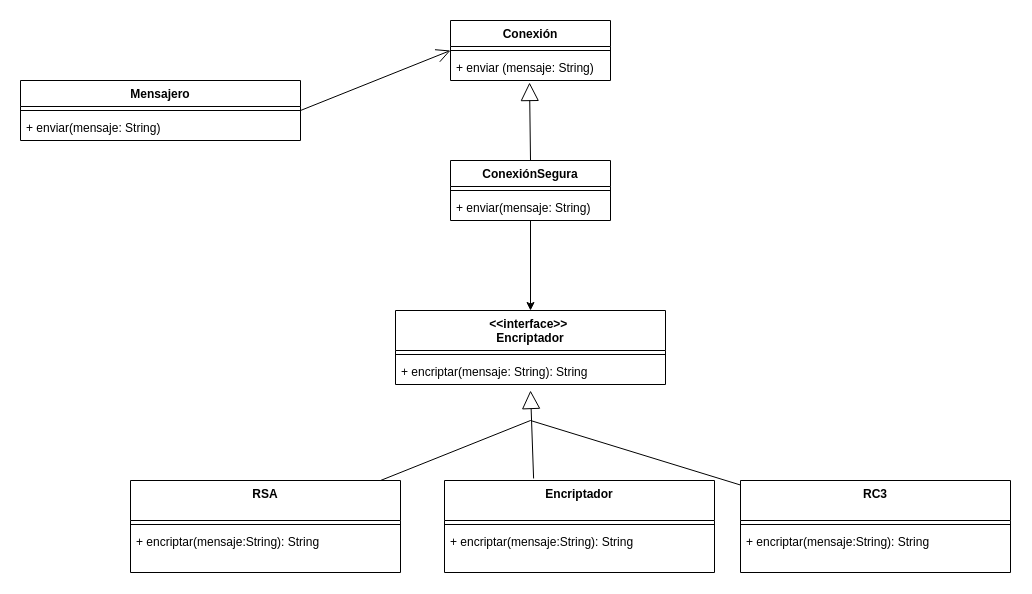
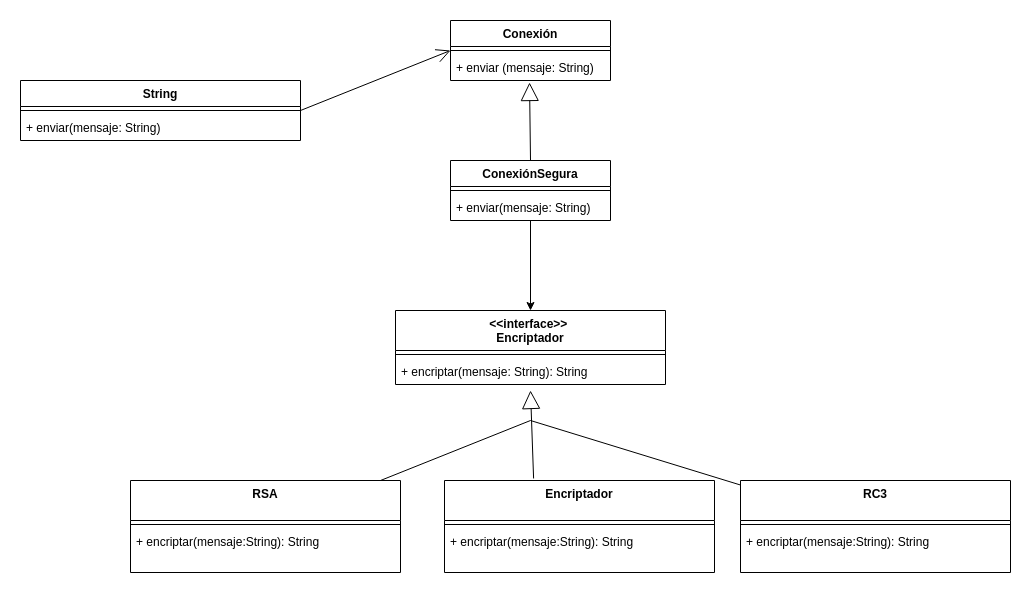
node "Mensajero": label "Mensajero" -> "String"
